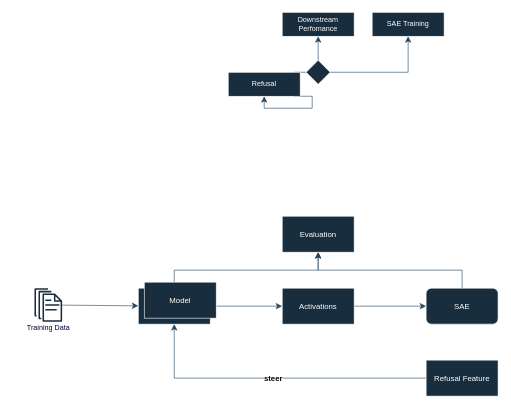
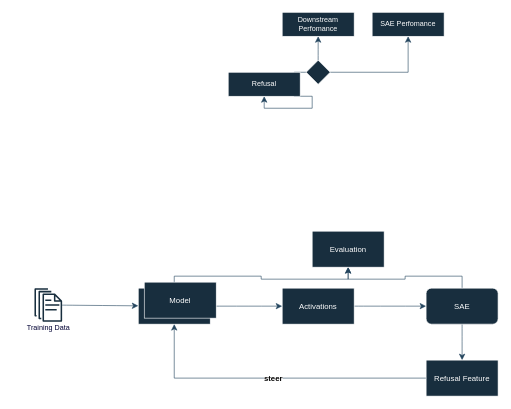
node "SAE Training": label "SAE Training" -> "SAE Perfomance"
node "Evaluation": moved (318, 234) -> (348, 249)
edge "SAE" -> "Refusal Feature": added
